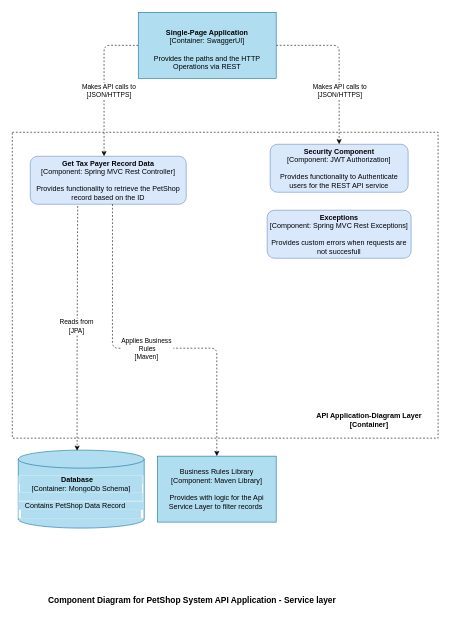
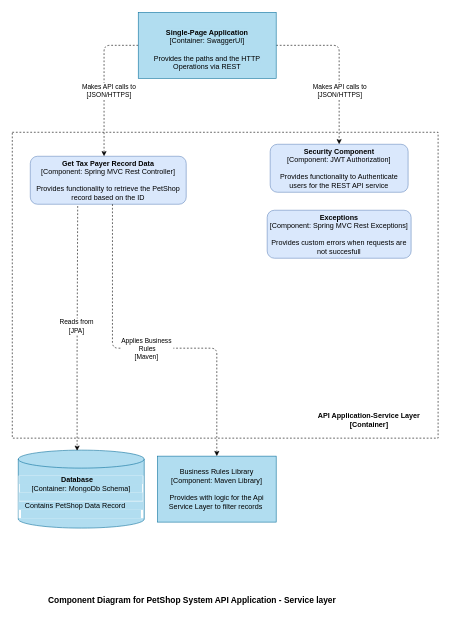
node "API Application-Diagram Layer [Container]": label "API Application-Diagram Layer [Container]" -> "API Application-Service Layer [Container]"
